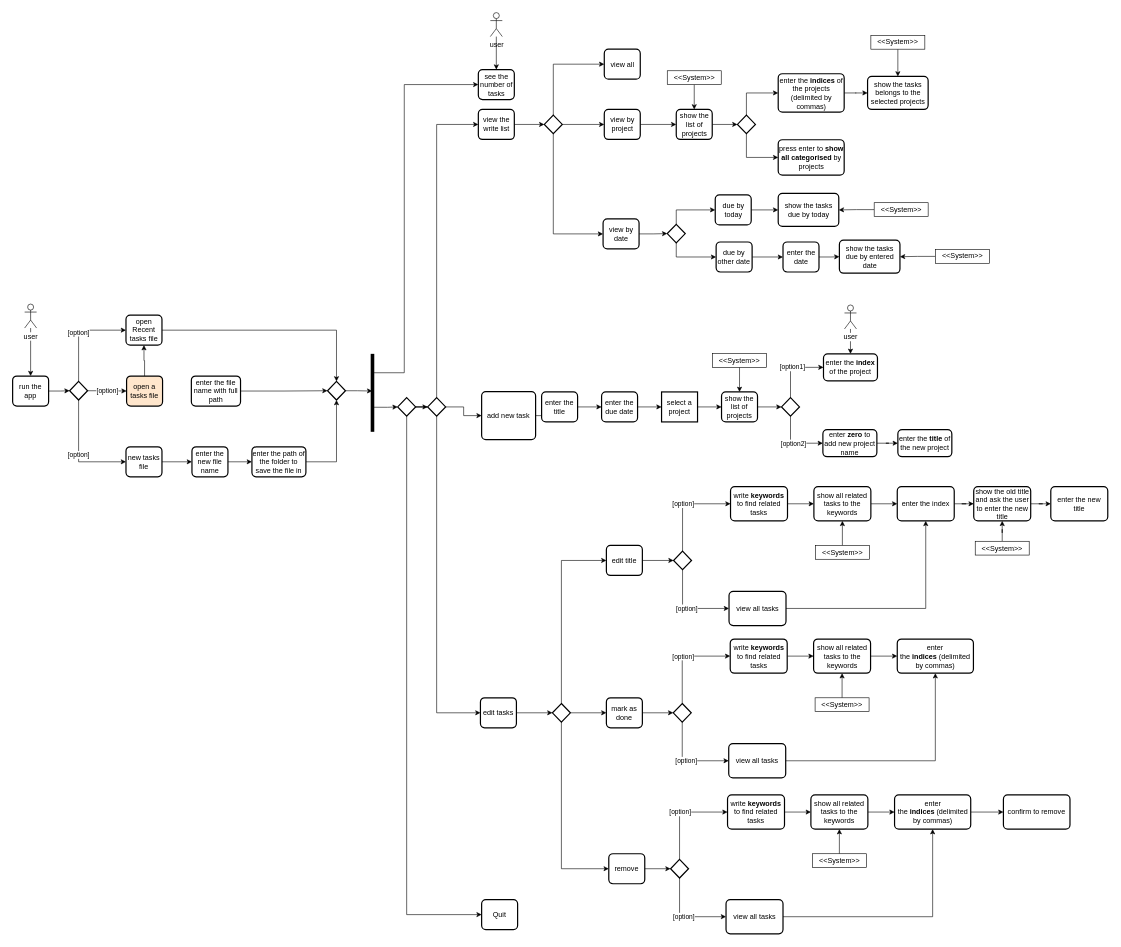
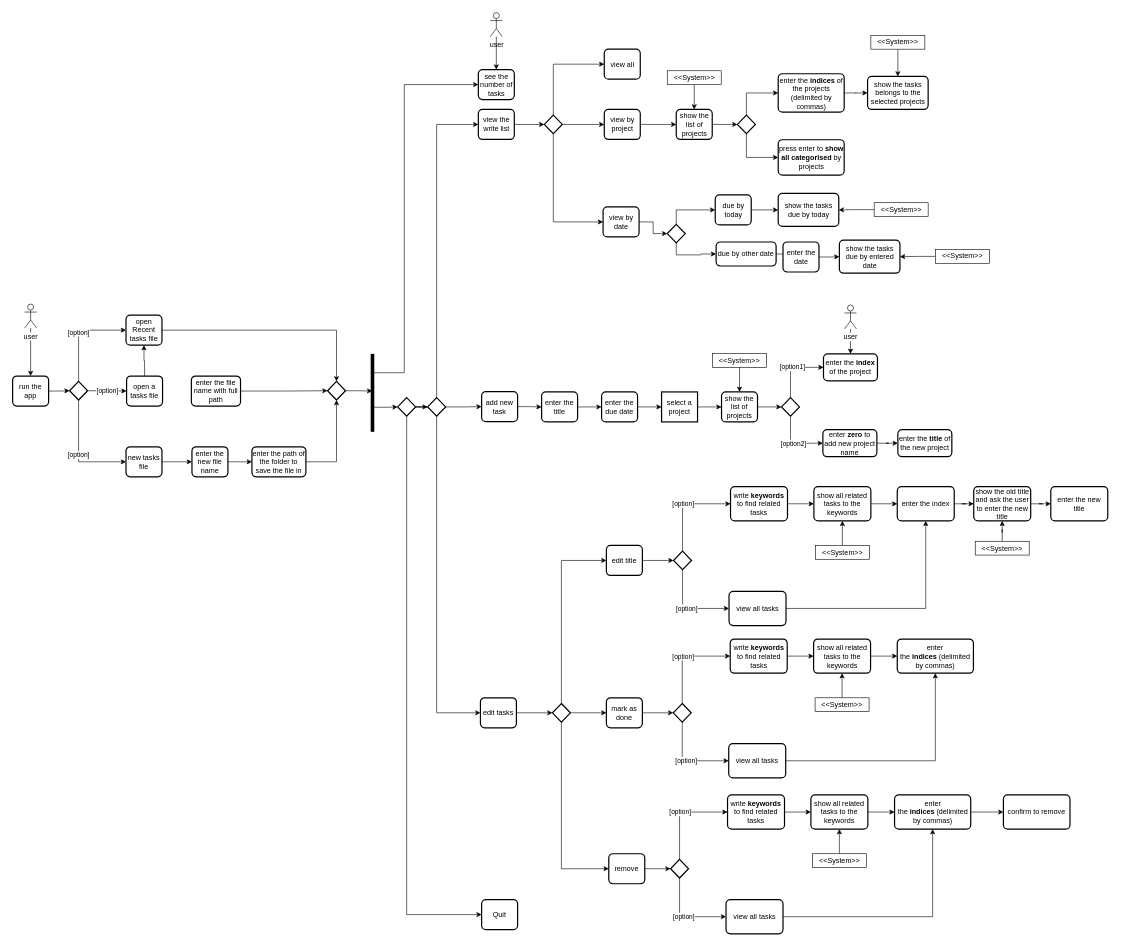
node "view by date": moved (621, 234) -> (621, 222)
node "due by other date": size 36x30 -> 60x24
node "open a tasks file": fillcolor #ffe6cc -> #ffffff
node "add new task": size 54x48 -> 36x30
